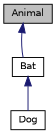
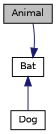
edge "Bat" -> "Animal": reversed
